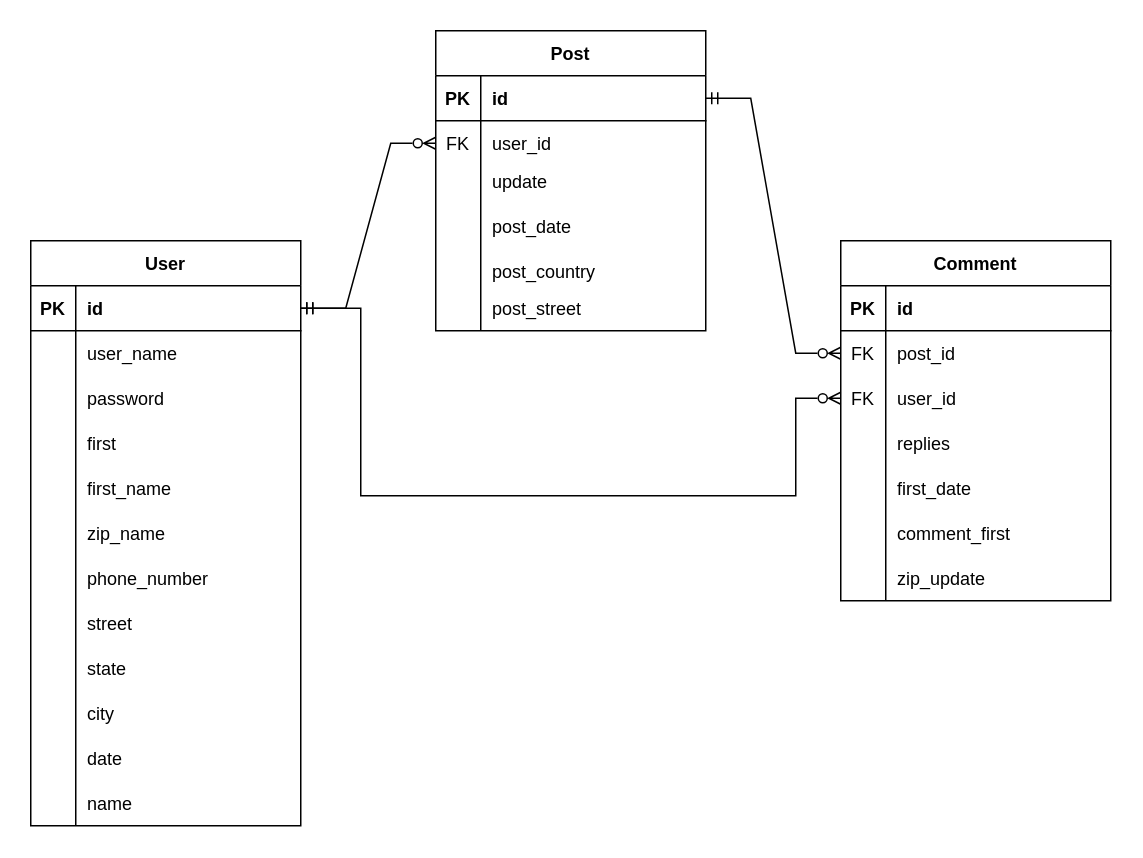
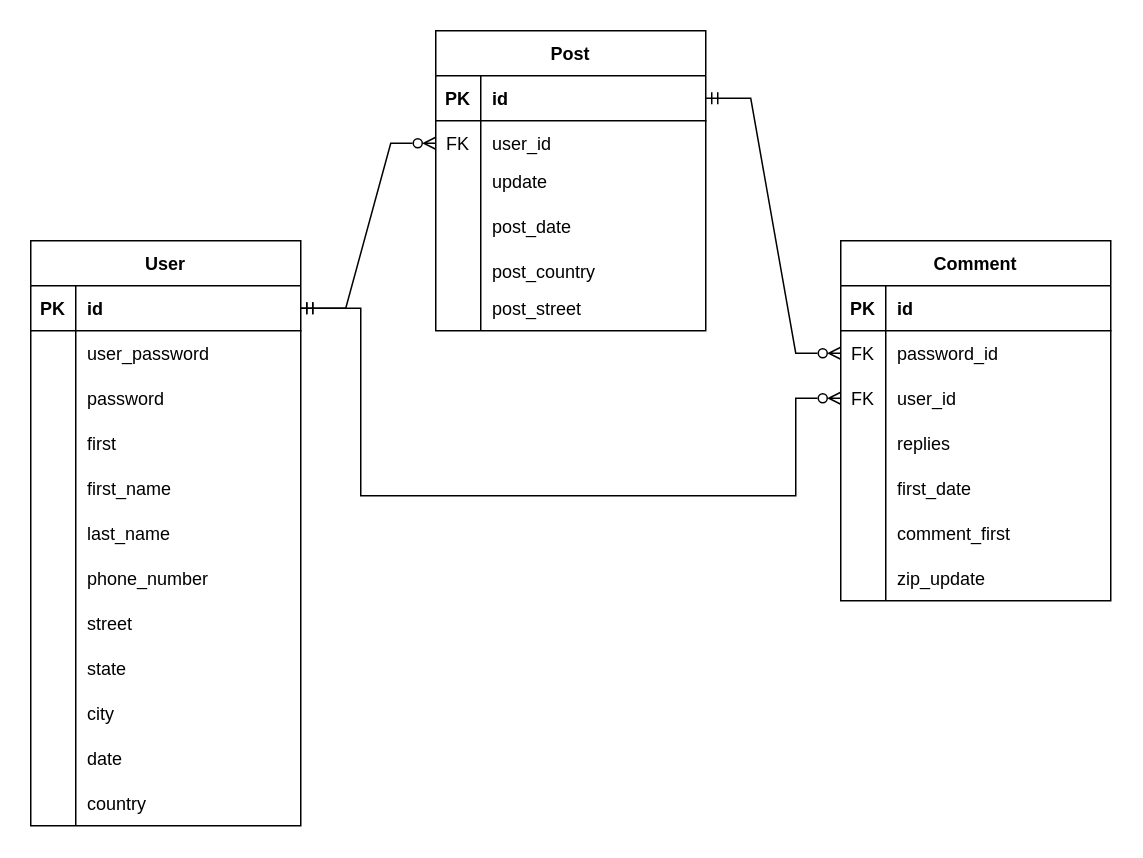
node "user_name": label "user_name" -> "user_password"
node "post_id": label "post_id" -> "password_id"
node "zip_name": label "zip_name" -> "last_name"
node "name": label "name" -> "country"
